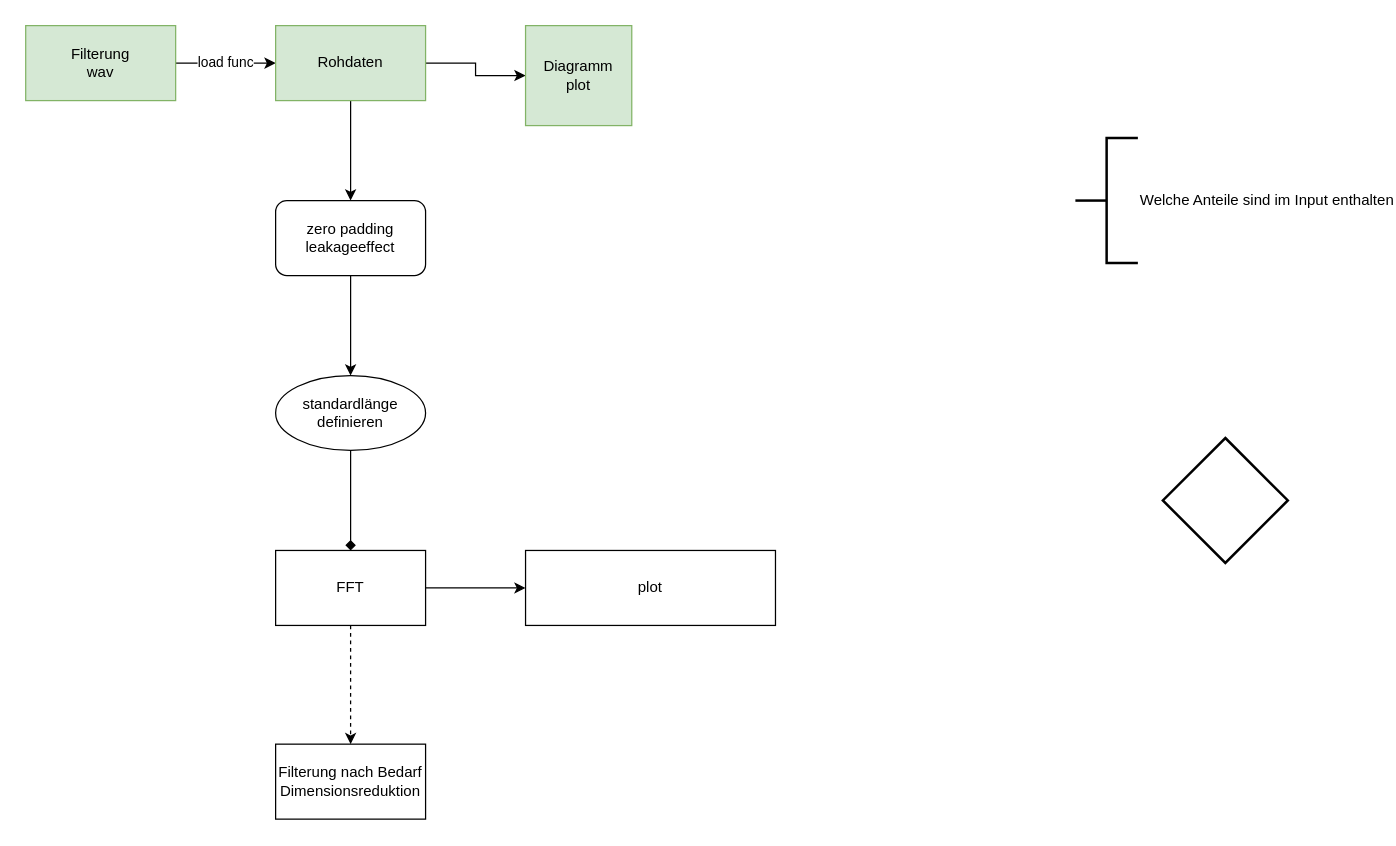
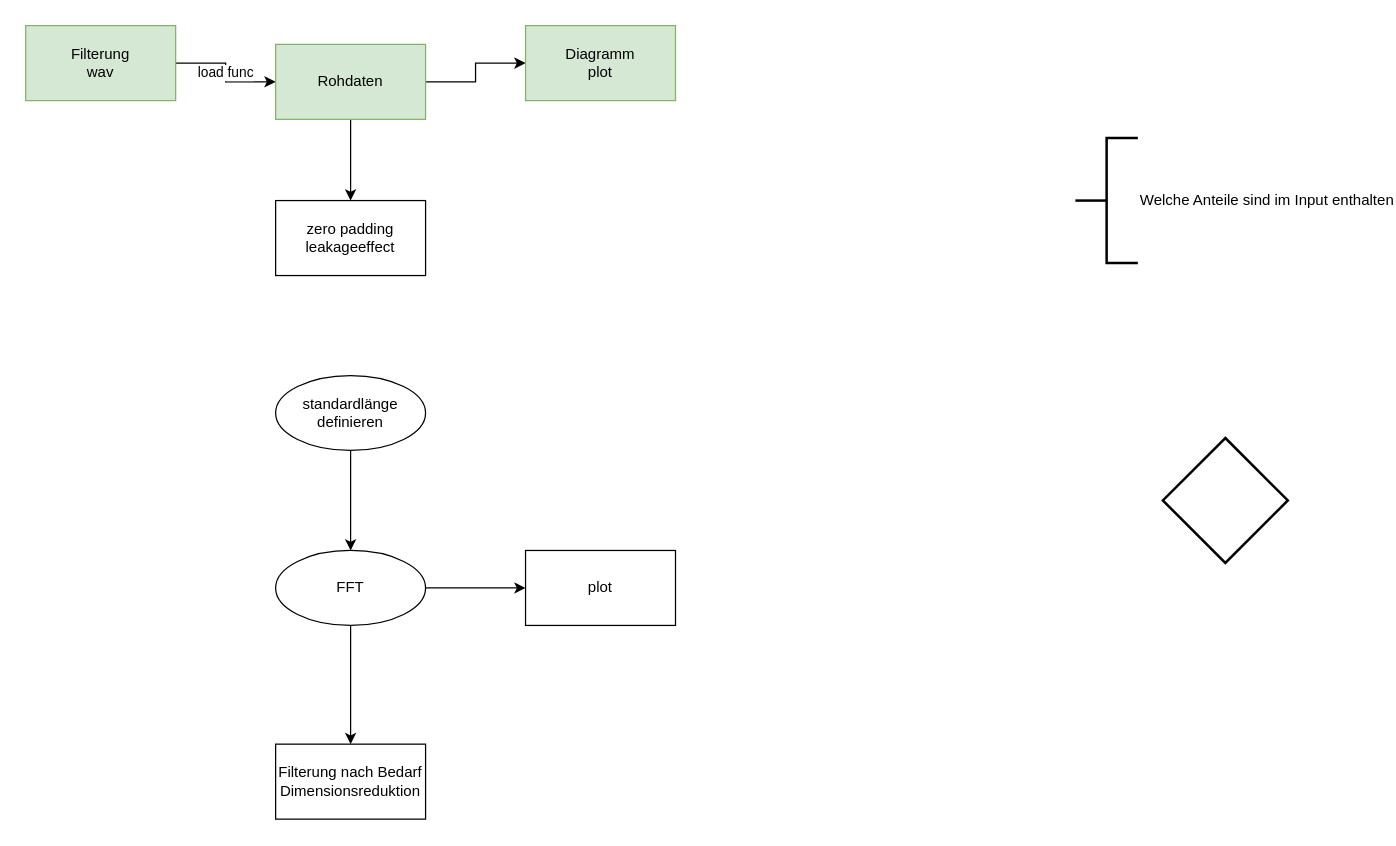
node "Rohdaten": moved (351, 63) -> (351, 82)
node "Diagramm plot": size 106x100 -> 150x75
node "zero padding leakageeffect": shape rounded rectangle -> rectangle
edge "zero padding leakageeffect" -> "standardlänge definieren": removed
edge "standardlänge definieren" -> "FFT": arrowhead diamond -> classic
node "FFT": shape rectangle -> ellipse
node "plot": size 250x75 -> 150x75
edge "FFT" -> "Filterung nach Bedarf Dimensionsreduktion": style dashed -> solid
